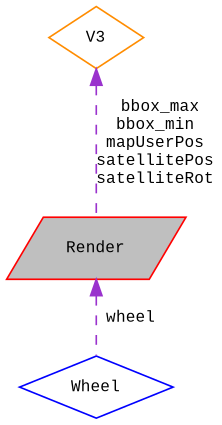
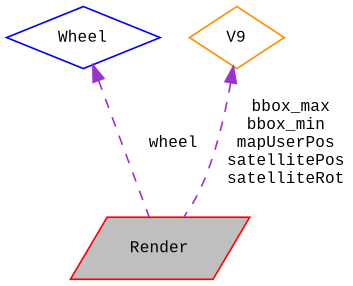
node "V3": label "V3" -> "V9"
edge "Wheel" -> "Render": reversed
